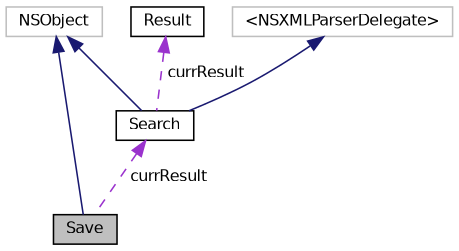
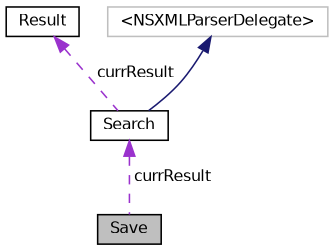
node "NSObject": removed
